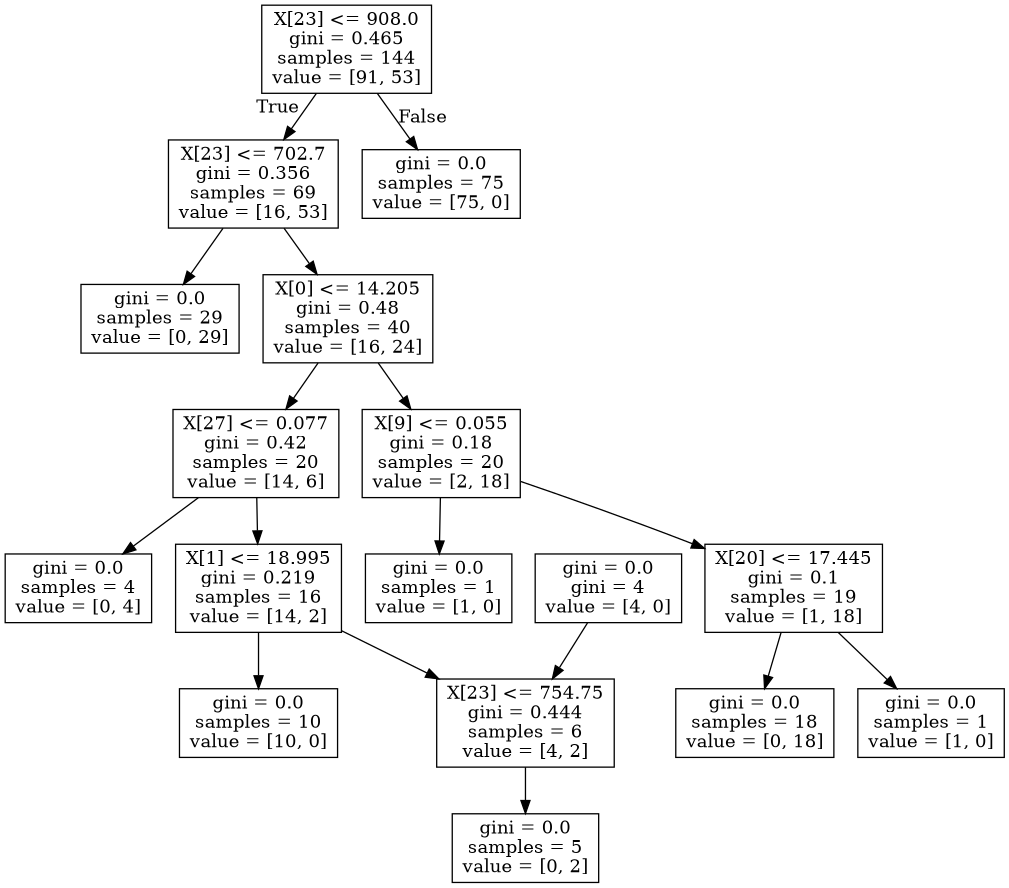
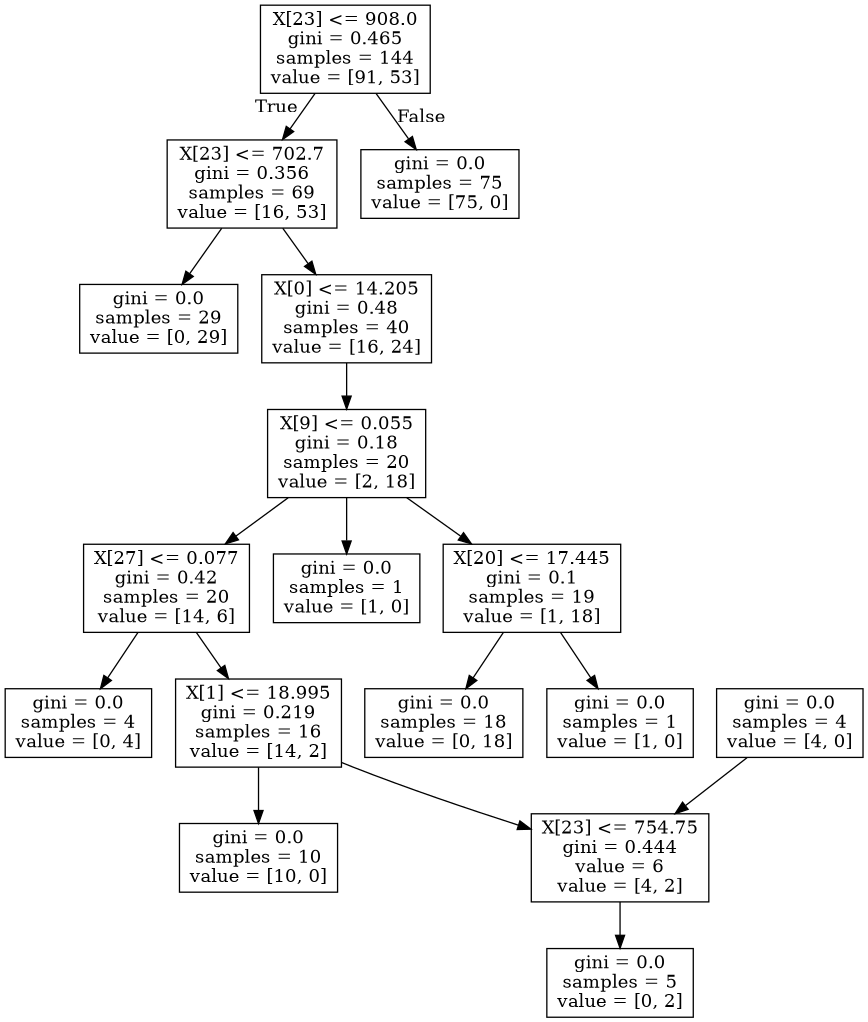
edge "X[0] <= 14.205 gini = 0.48 samples = 40 value = [16, 24]" -> "X[27] <= 0.077 gini = 0.42 samples = 20 value = [14, 6]": now "X[9] <= 0.055 gini = 0.18 samples = 20 value = [2, 18]" -> "X[27] <= 0.077 gini = 0.42 samples = 20 value = [14, 6]"
node "gini = 0.0 gini = 4 value = [4, 0]": label "gini = 0.0 gini = 4 value = [4, 0]" -> "gini = 0.0 samples = 4 value = [4, 0]"
node "X[23] <= 754.75 gini = 0.444 samples = 6 value = [4, 2]": label "X[23] <= 754.75 gini = 0.444 samples = 6 value = [4, 2]" -> "X[23] <= 754.75 gini = 0.444 value = 6 value = [4, 2]"
